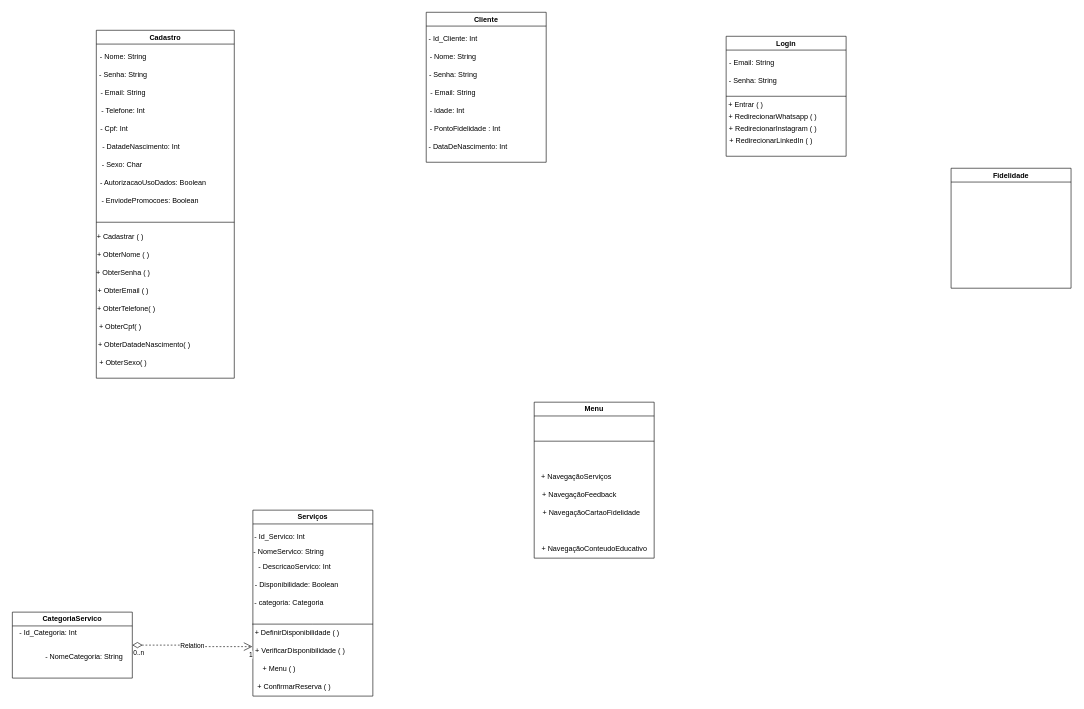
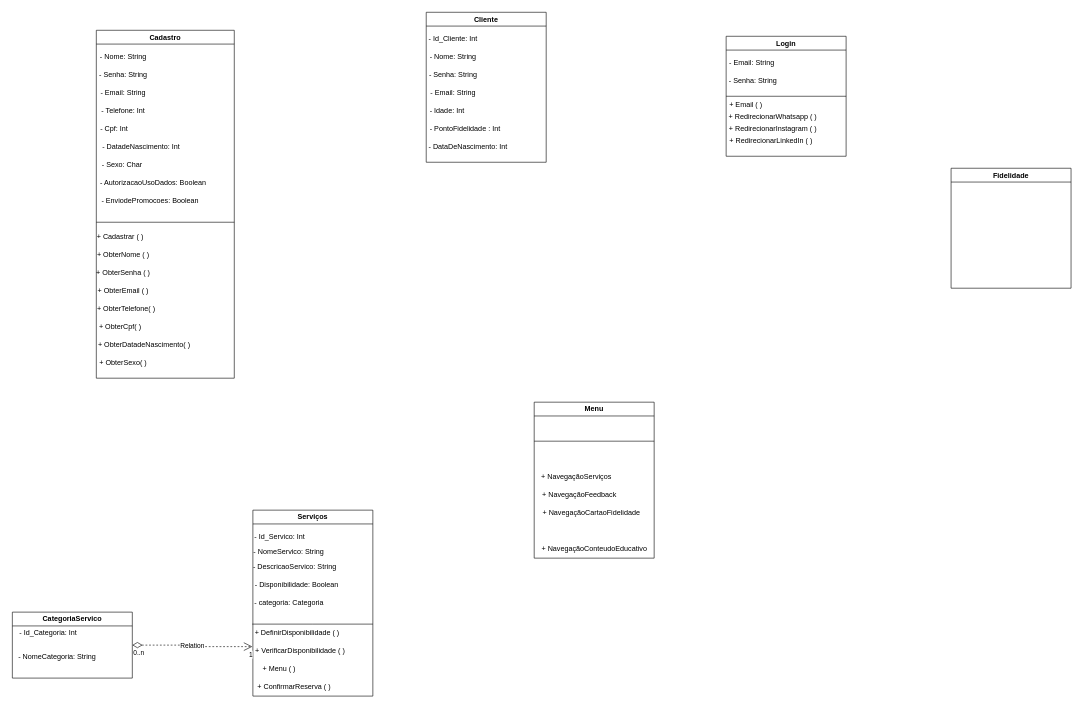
node "+ Entrar ( )": label "+ Entrar ( )" -> "+ Email ( )"
node "- DescricaoServico: Int": label "- DescricaoServico: Int" -> "- DescricaoServico: String"
node "- NomeCategoria: String": moved (84, 657) -> (57, 657)
